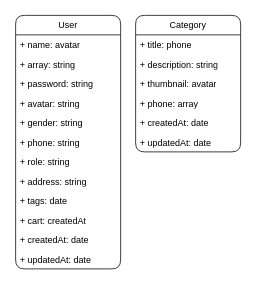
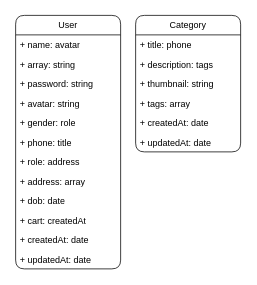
node "+ description: string": label "+ description: string" -> "+ description: tags"
node "+ thumbnail: avatar": label "+ thumbnail: avatar" -> "+ thumbnail: string"
node "+ phone: array": label "+ phone: array" -> "+ tags: array"
node "+ gender: string": label "+ gender: string" -> "+ gender: role"
node "+ phone: string": label "+ phone: string" -> "+ phone: title"
node "+ role: string": label "+ role: string" -> "+ role: address"
node "+ address: string": label "+ address: string" -> "+ address: array"
node "+ tags: date": label "+ tags: date" -> "+ dob: date"
